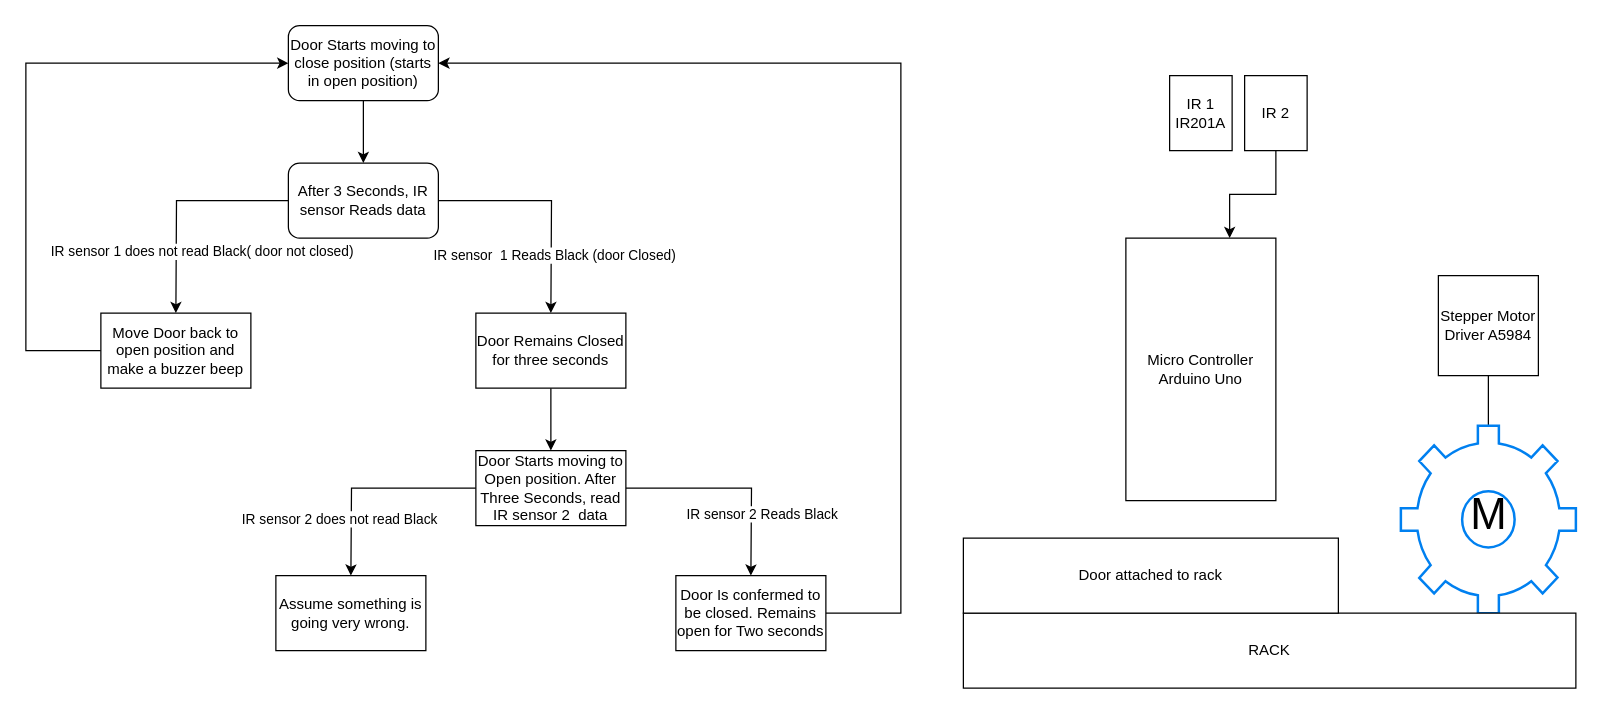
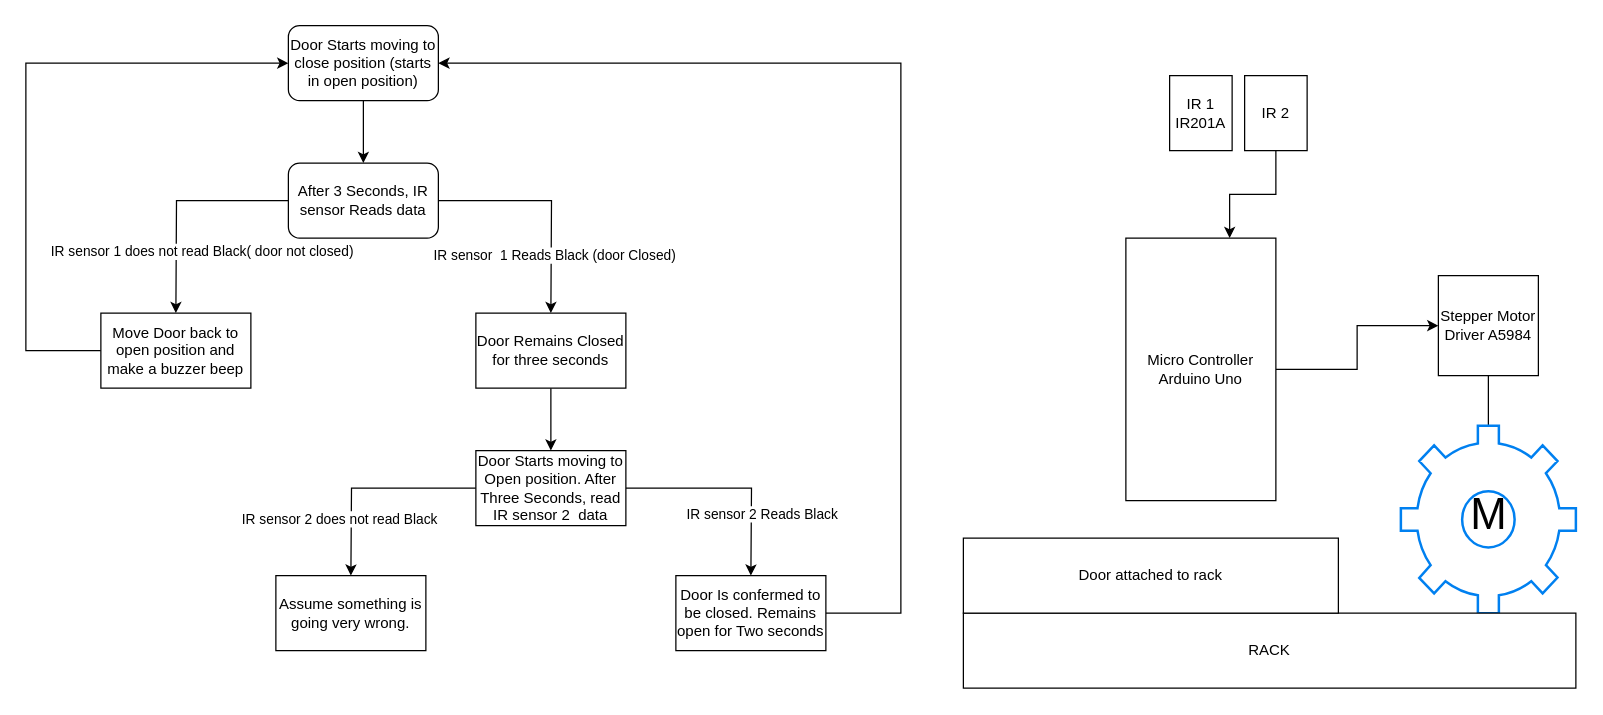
edge "Micro Controller Arduino Uno" -> "Stepper Motor Driver A5984": added
